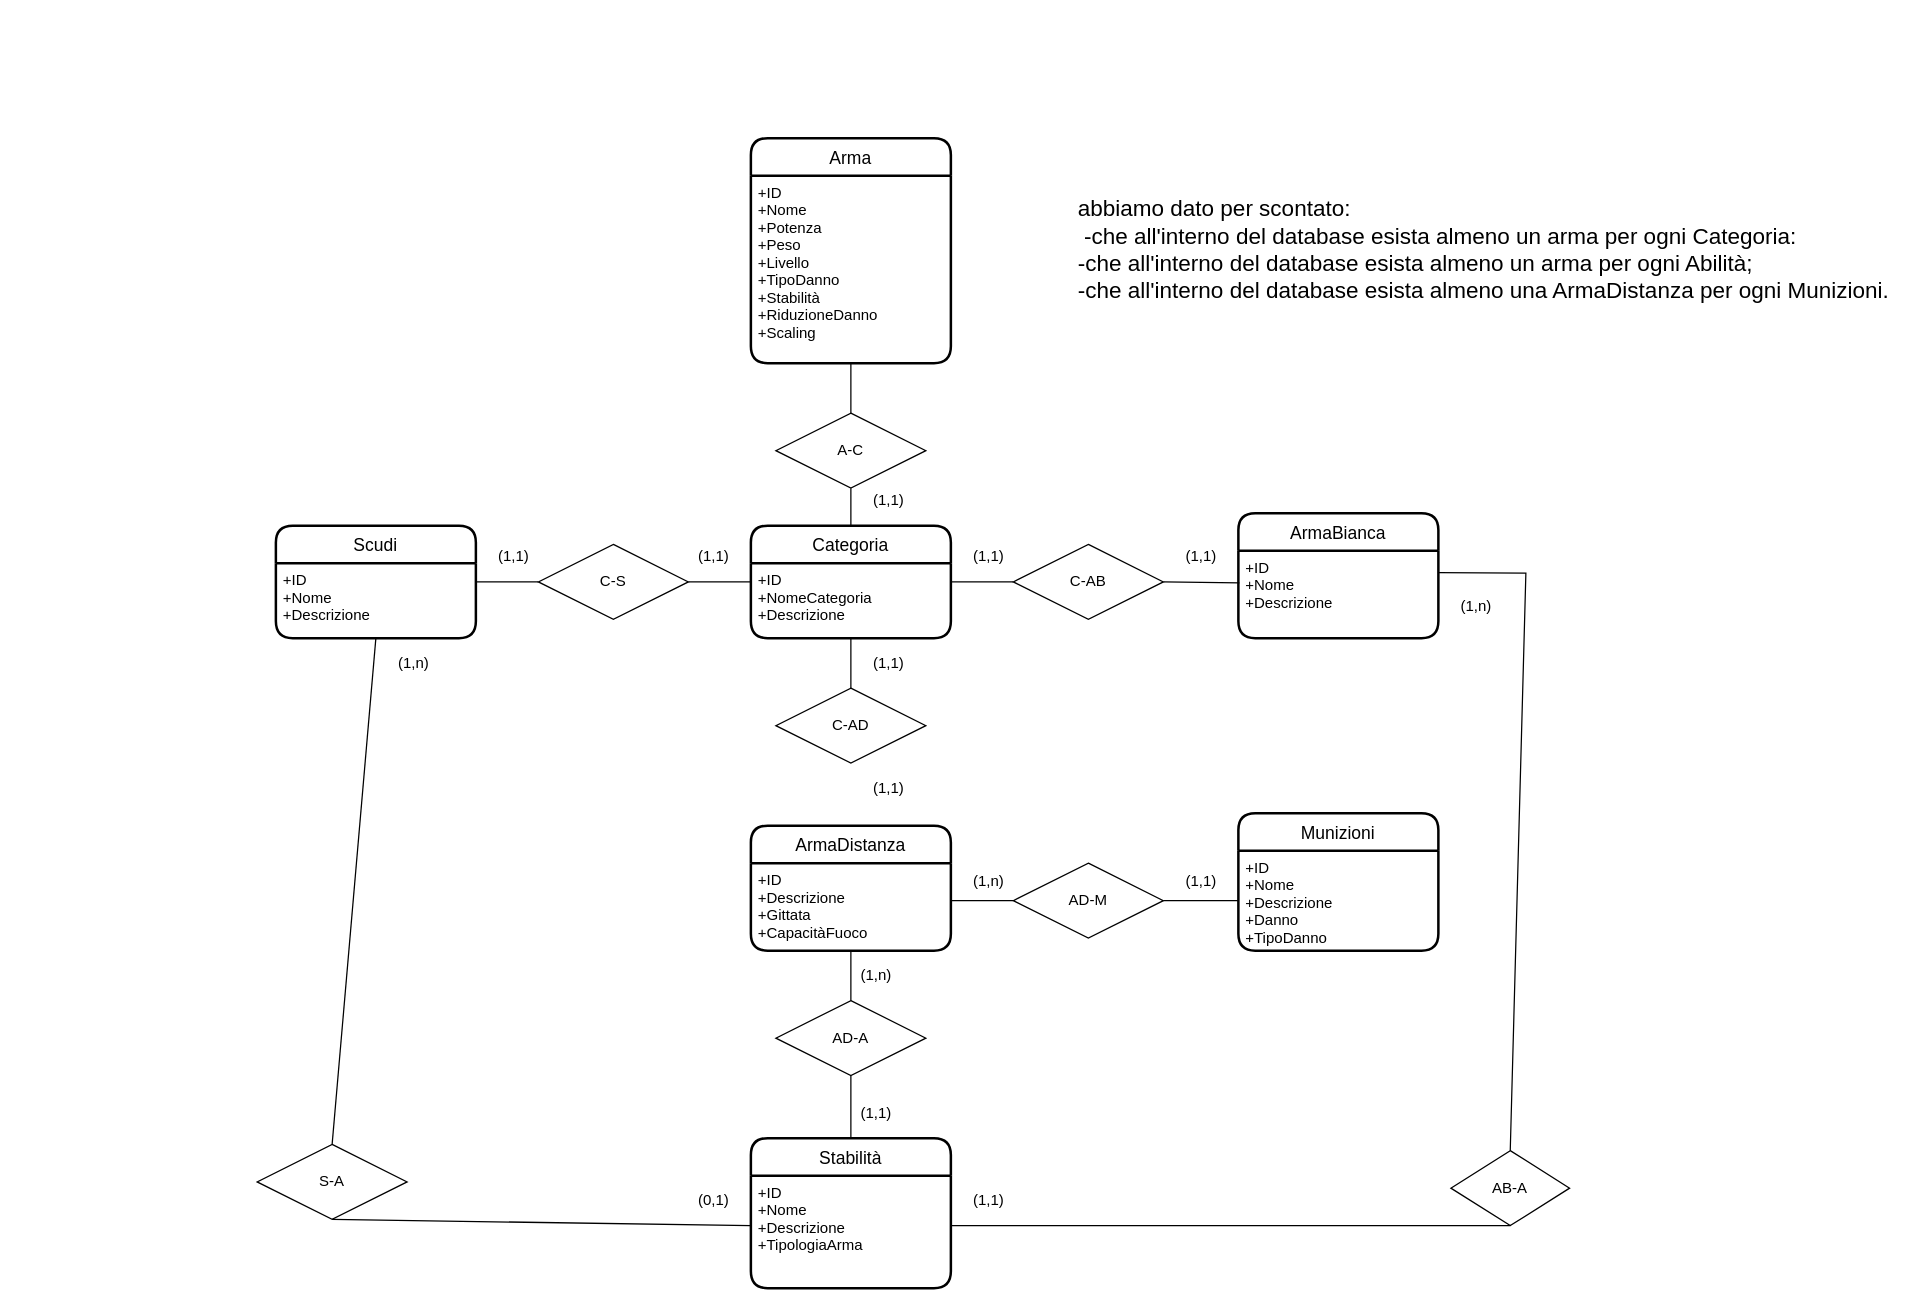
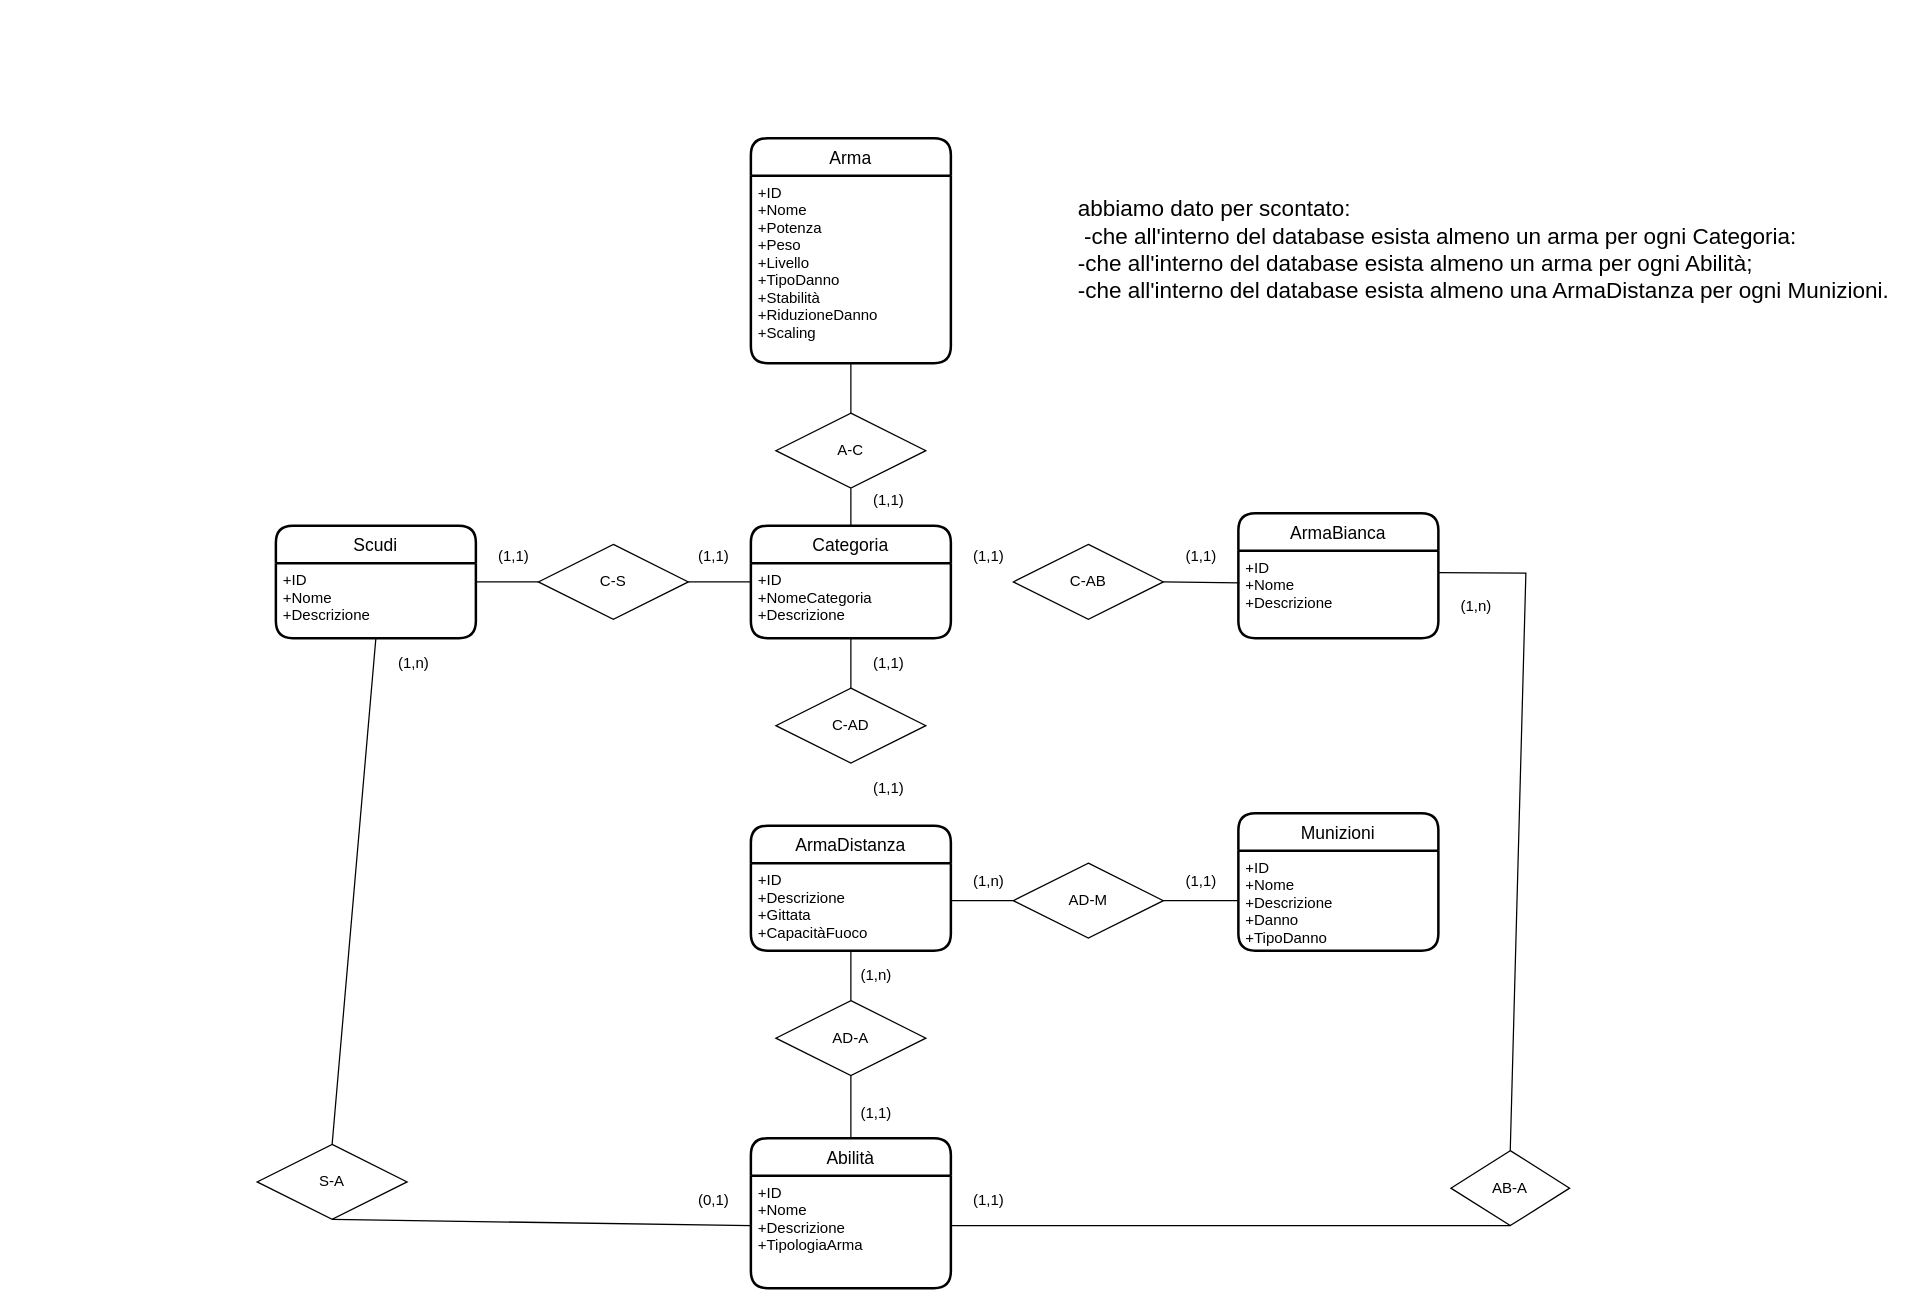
edge "C-AB" -- "+ID +NomeCategoria +Descrizione": removed
node "Stabilità": label "Stabilità" -> "Abilità"
